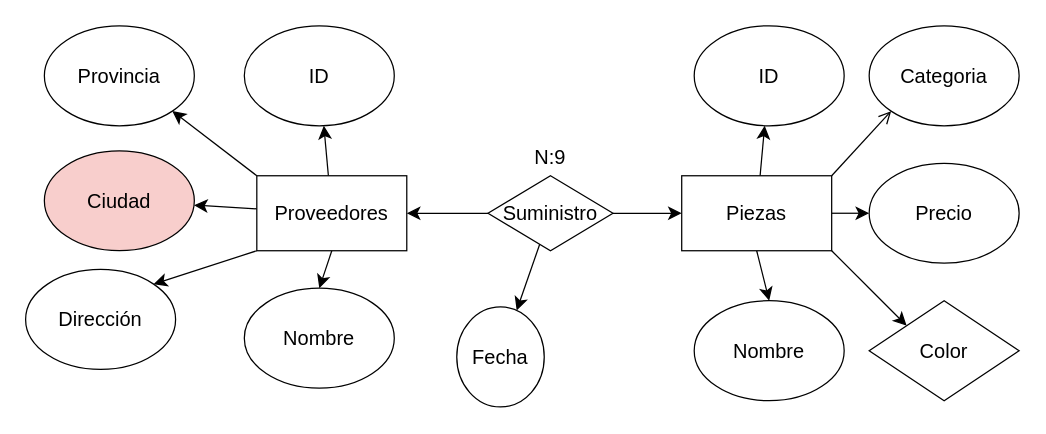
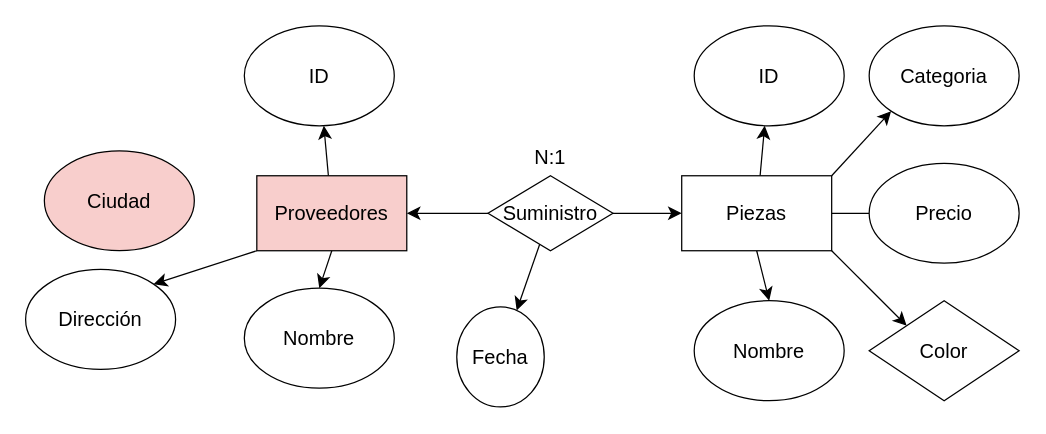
node "Provincia": removed
edge "Piezas" -> "Categoria": arrowhead open -> classic
edge "Proveedores" -> "Provincia": removed
node "N:9": label "N:9" -> "N:1"
edge "Proveedores" -> "Ciudad": removed
node "Proveedores": fillcolor #ffffff -> #f8cecc
edge "Piezas" -> "Precio": arrowhead classic -> none
